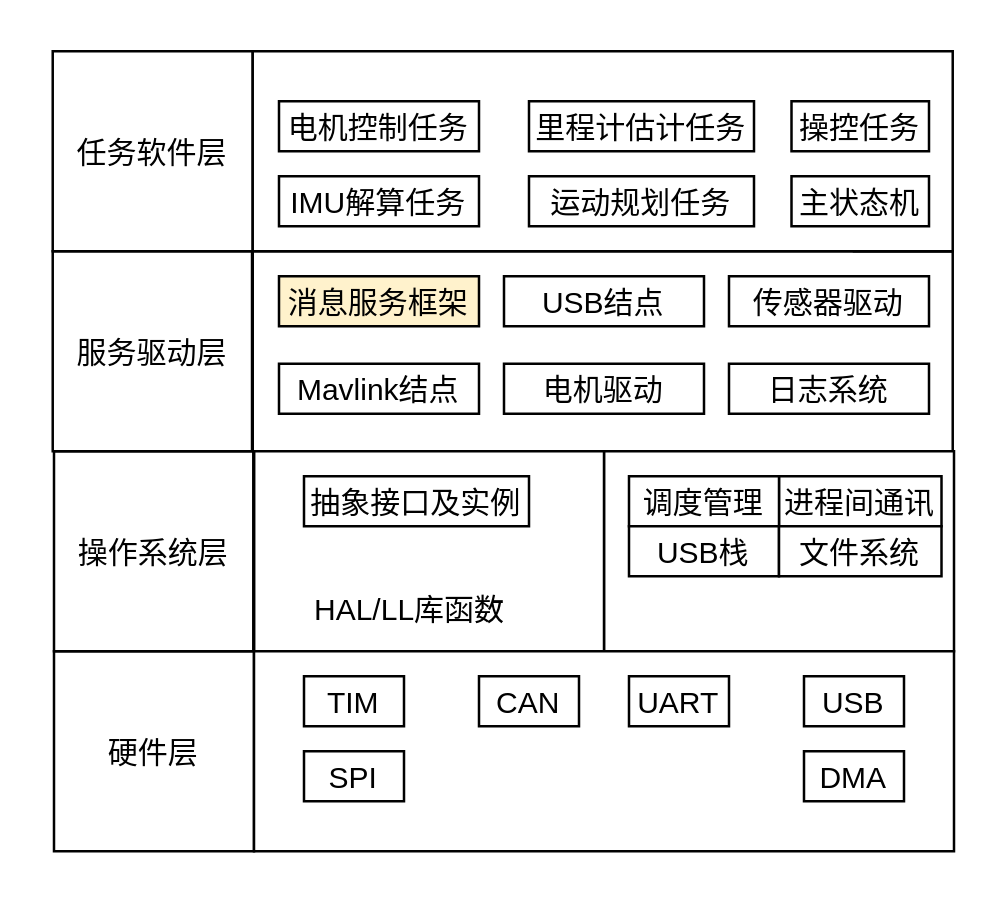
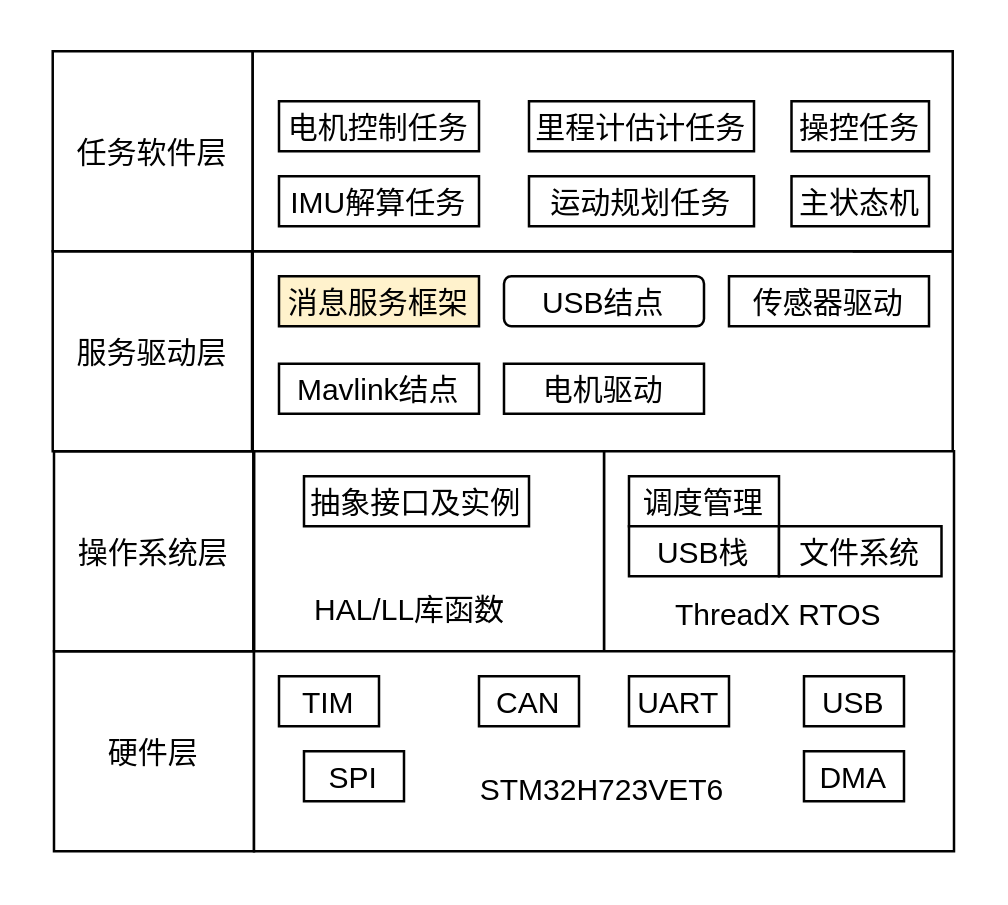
node "USB结点": shape rectangle -> rounded rectangle
node "日志系统": removed
node "进程间通讯": removed
node "ThreadX RTOS": added
node "TIM": moved (354, 701) -> (329, 701)
node "STM32H723VET6": added
